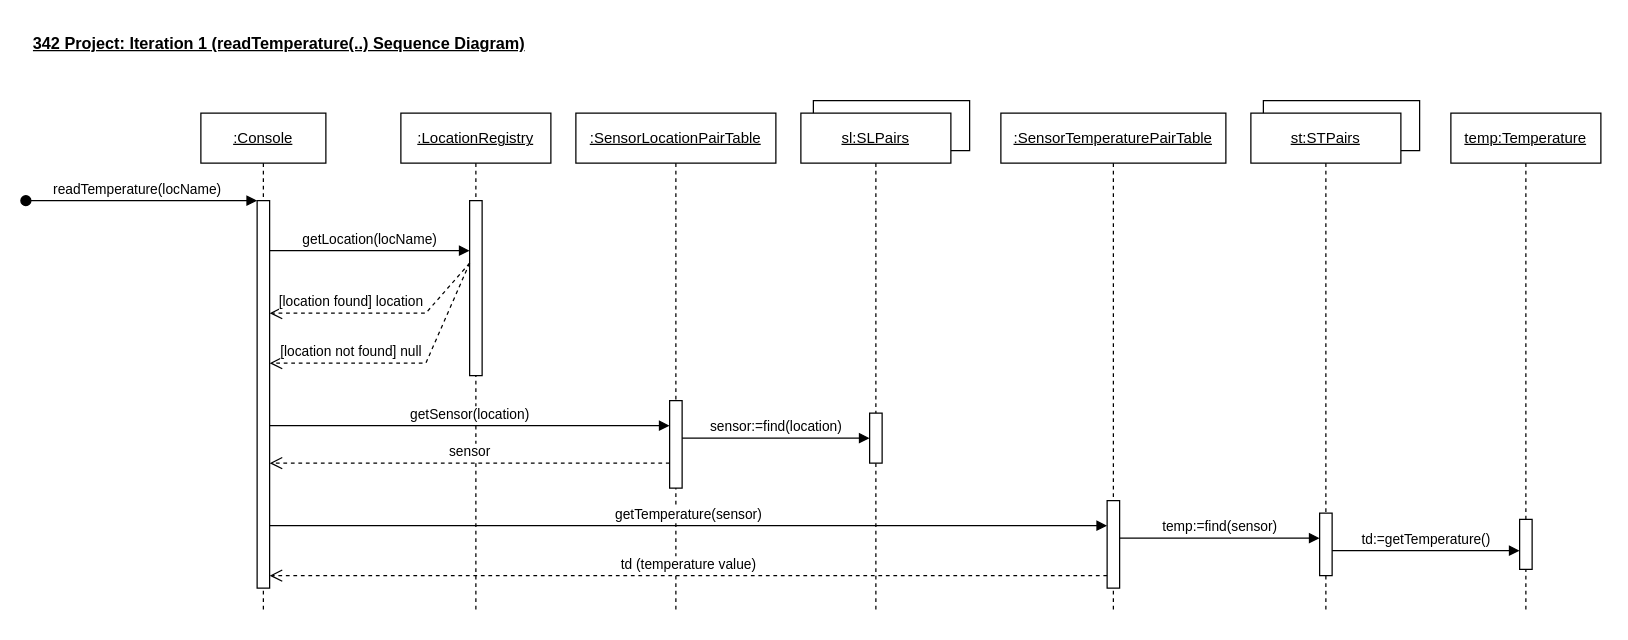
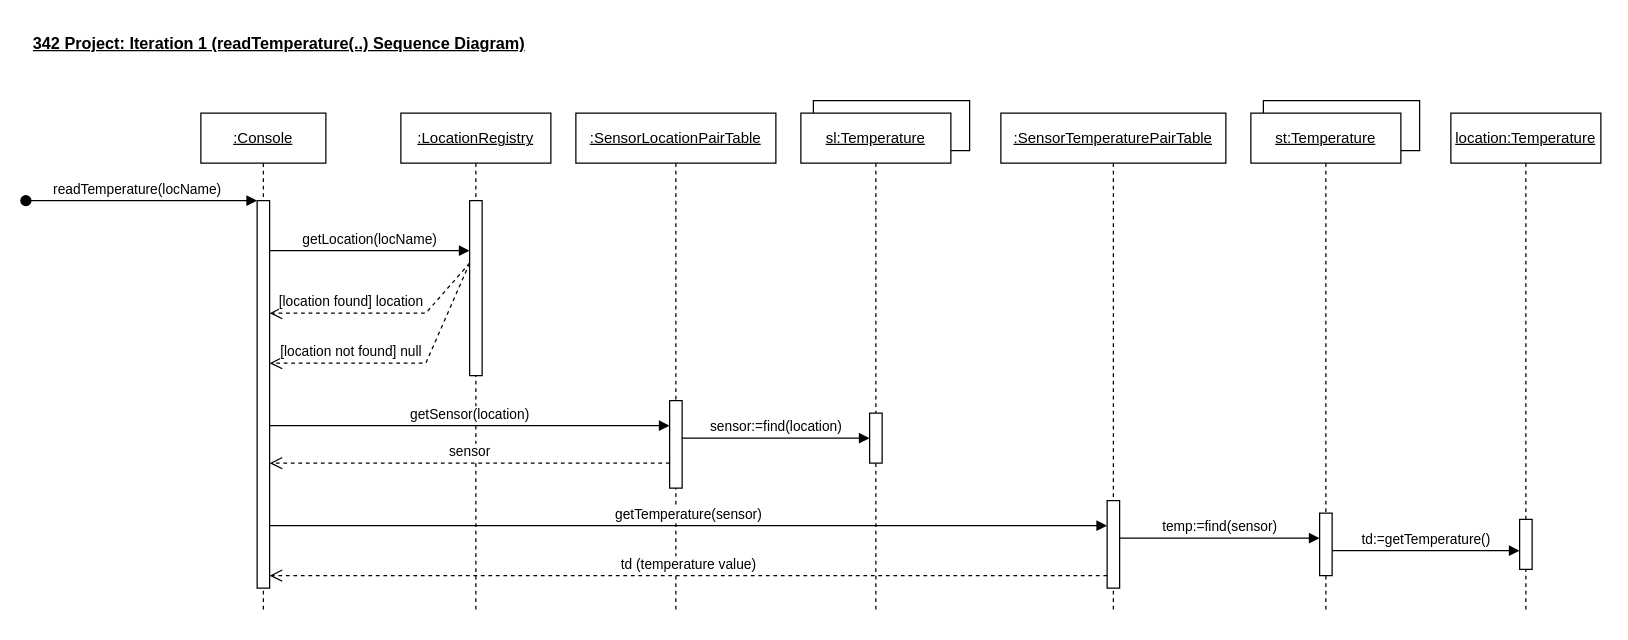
node "sl:SLPairs": label "sl:SLPairs" -> "sl:Temperature"
node "st:STPairs": label "st:STPairs" -> "st:Temperature"
node "temp:Temperature": label "temp:Temperature" -> "location:Temperature"
